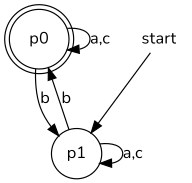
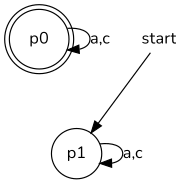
edge "p0" -> "p1": removed, label "b"
edge "p1" -> "p0": removed, label "b"
